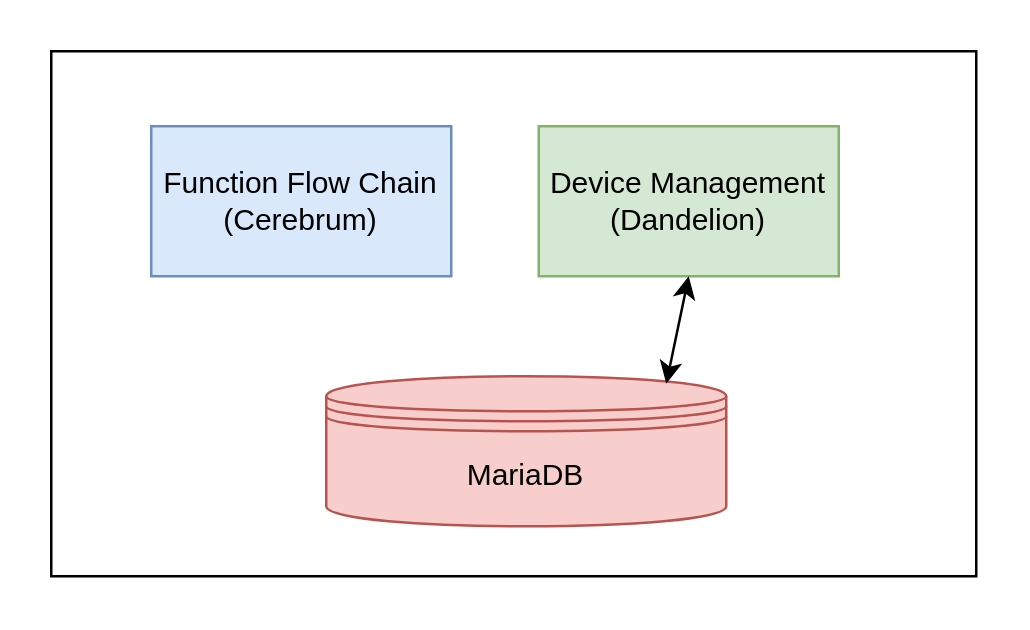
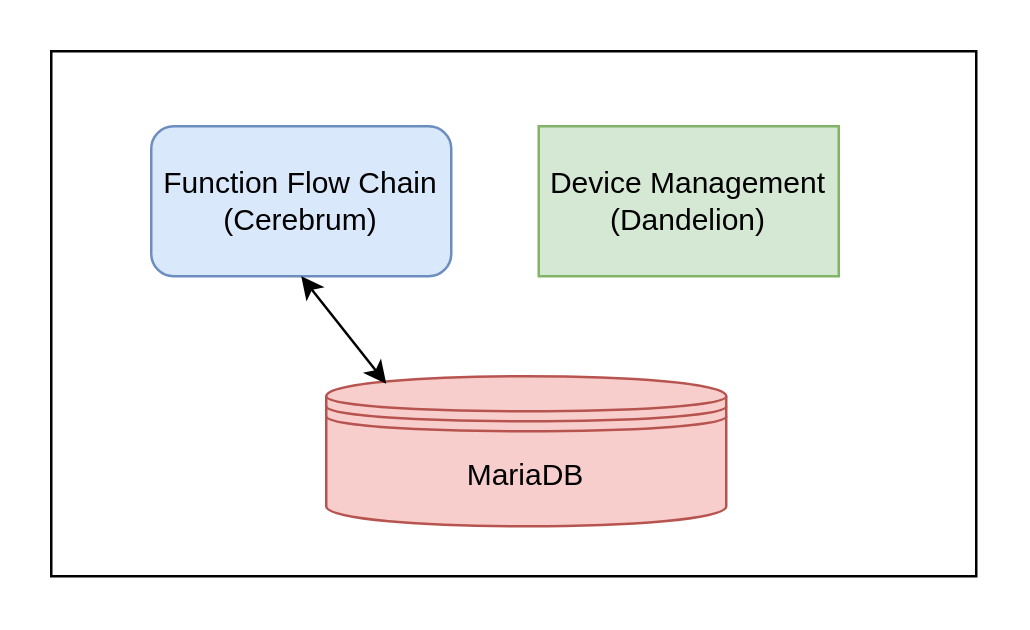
node "Function Flow Chain (Cerebrum)": shape rectangle -> rounded rectangle
edge "Function Flow Chain (Cerebrum)" -- "MariaDB": added
edge "Device Management (Dandelion)" -- "MariaDB": removed
